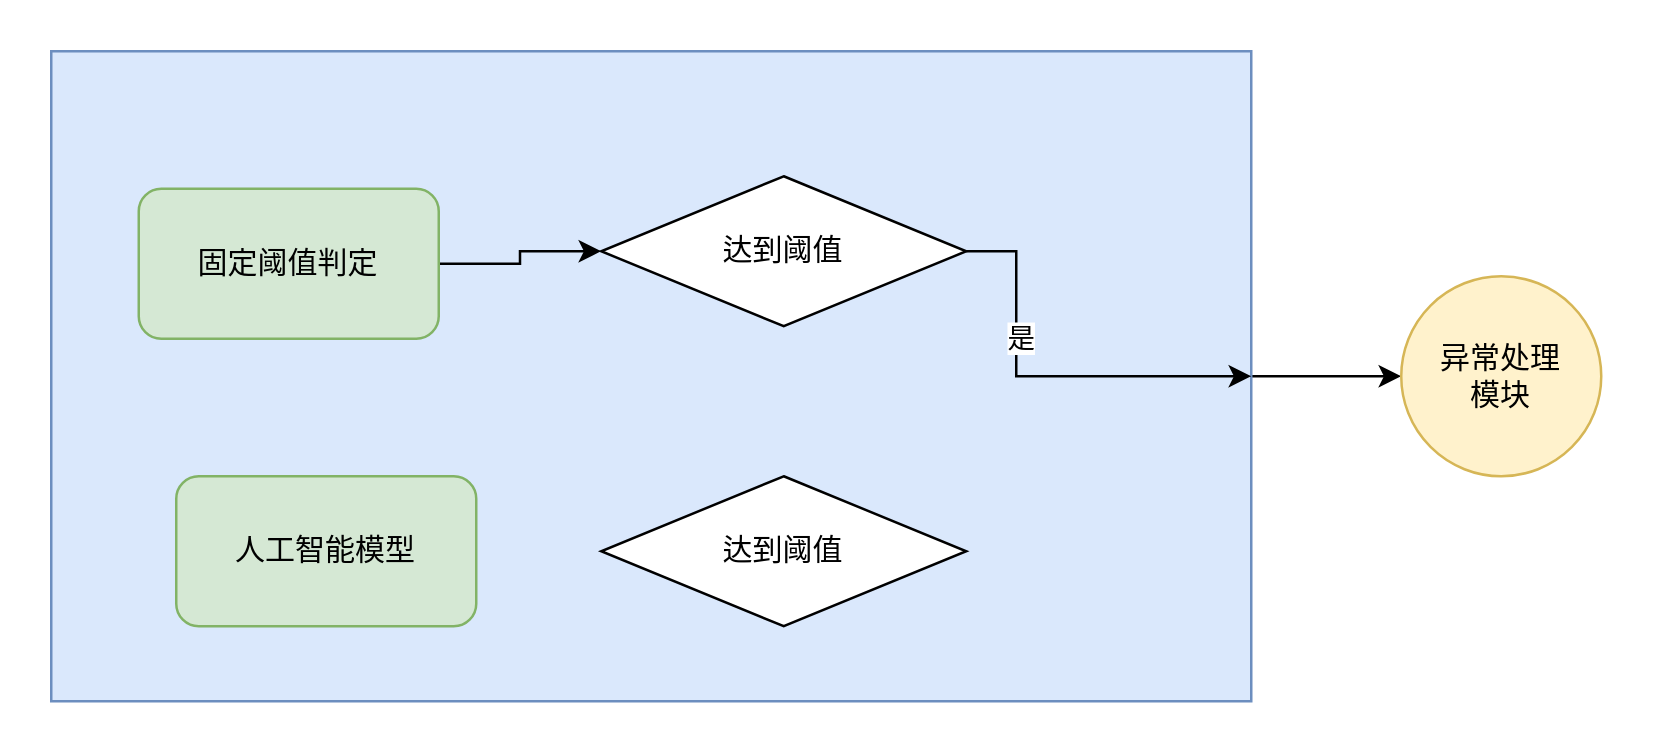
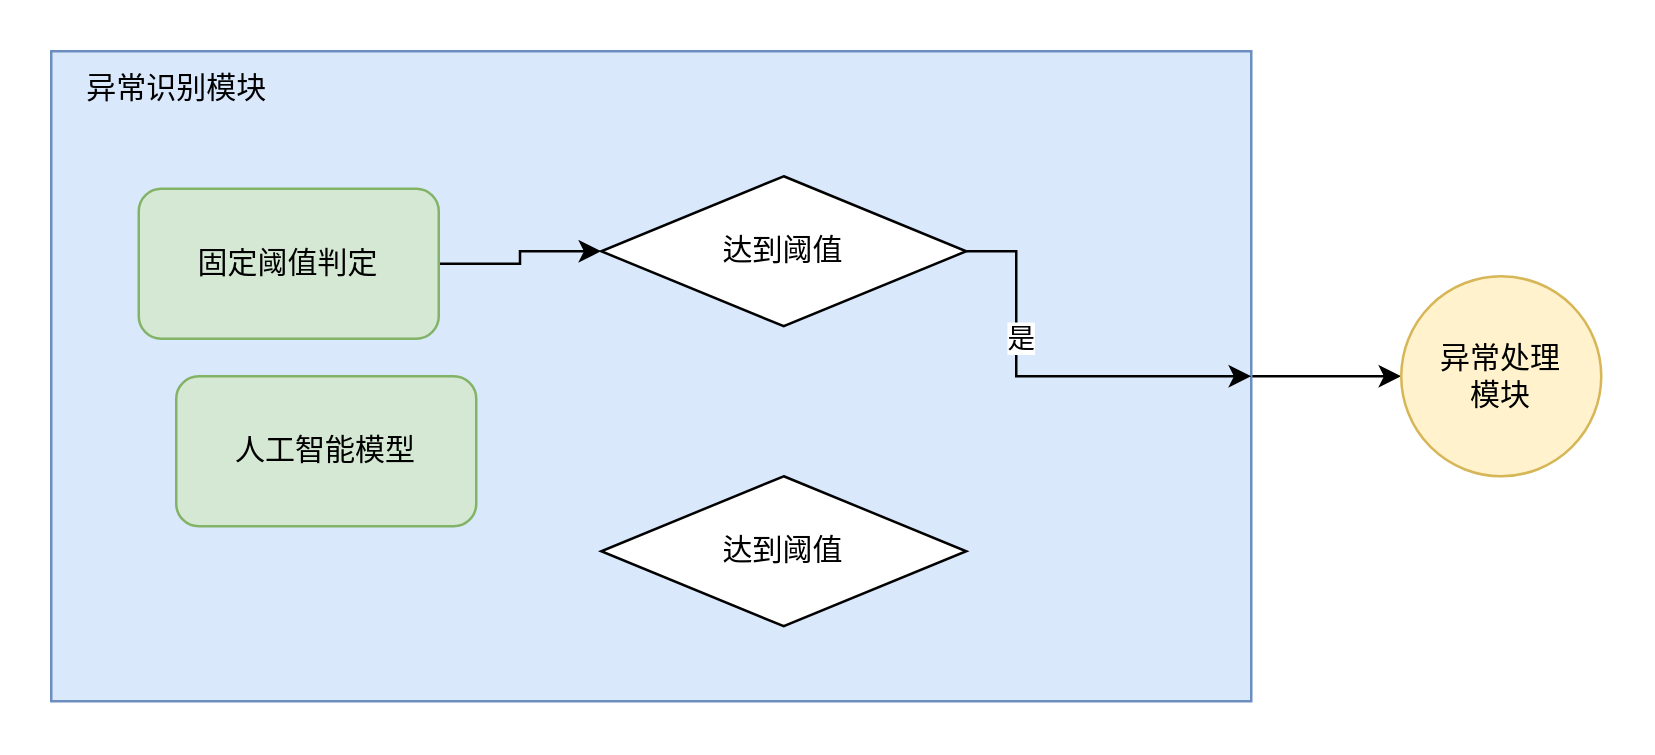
node "异常识别模块": added
node "人工智能模型": moved (326, 551) -> (326, 451)
